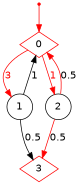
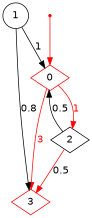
edge "0" -> "1": now "0" -> "3"
edge "2" -> "0": color red -> black
node "2": shape circle -> diamond
edge "1" -> "3": label "0.5" -> "0.8"
